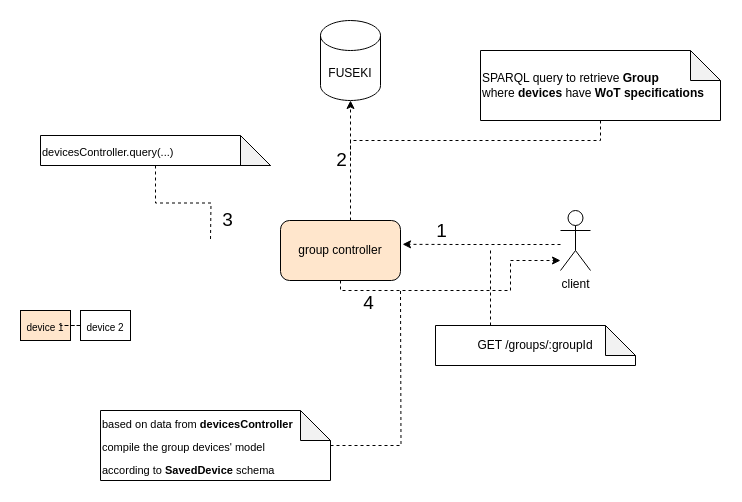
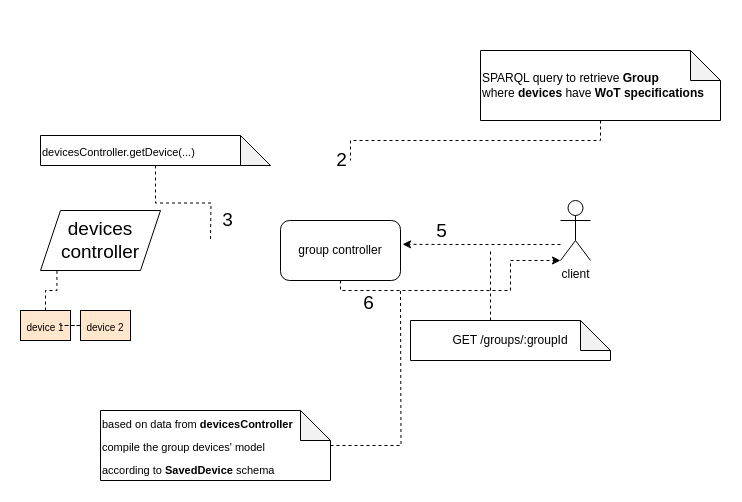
node "FUSEKI": removed
node "devicesController.query(...)": label "devicesController.query(...)" -> "devicesController.getDevice(...)"
edge "group controller" -> "FUSEKI": removed
node "1": label "1" -> "5"
node "devices controller": added
node "client": moved (576, 241) -> (576, 231)
node "group controller": fillcolor #ffe6cc -> #ffffff
edge "devices controller" -- "device 1": added
node "4": label "4" -> "6"
node "device 2": fillcolor #ffffff -> #ffe6cc
node "GET /groups/:groupId": moved (536, 346) -> (511, 341)
